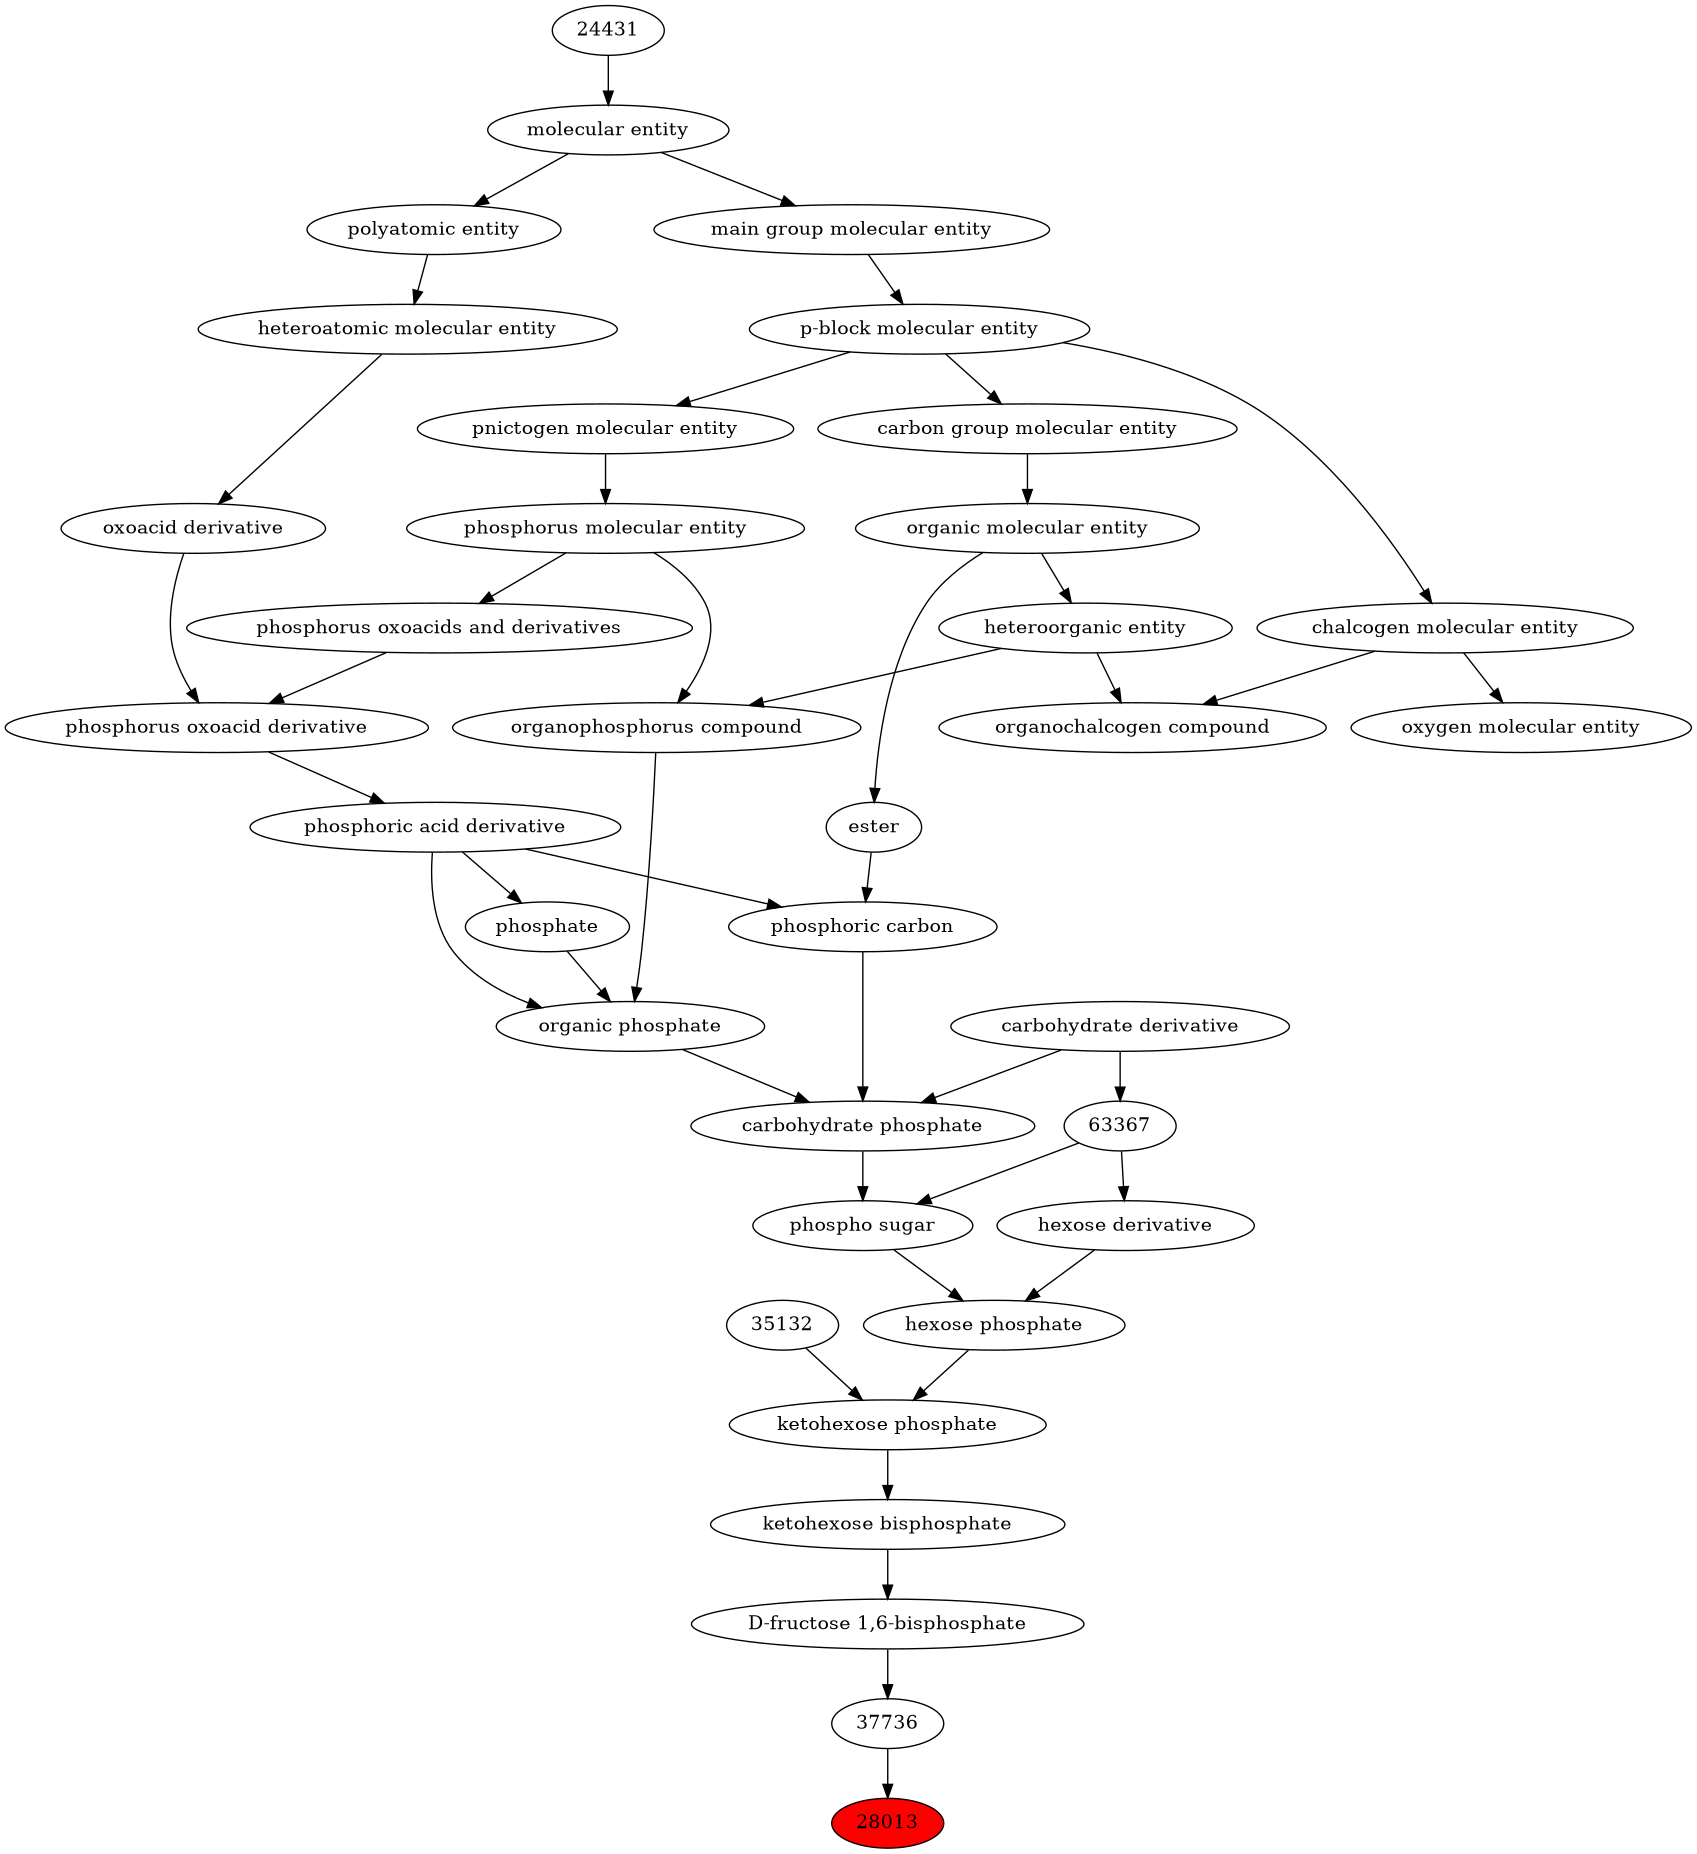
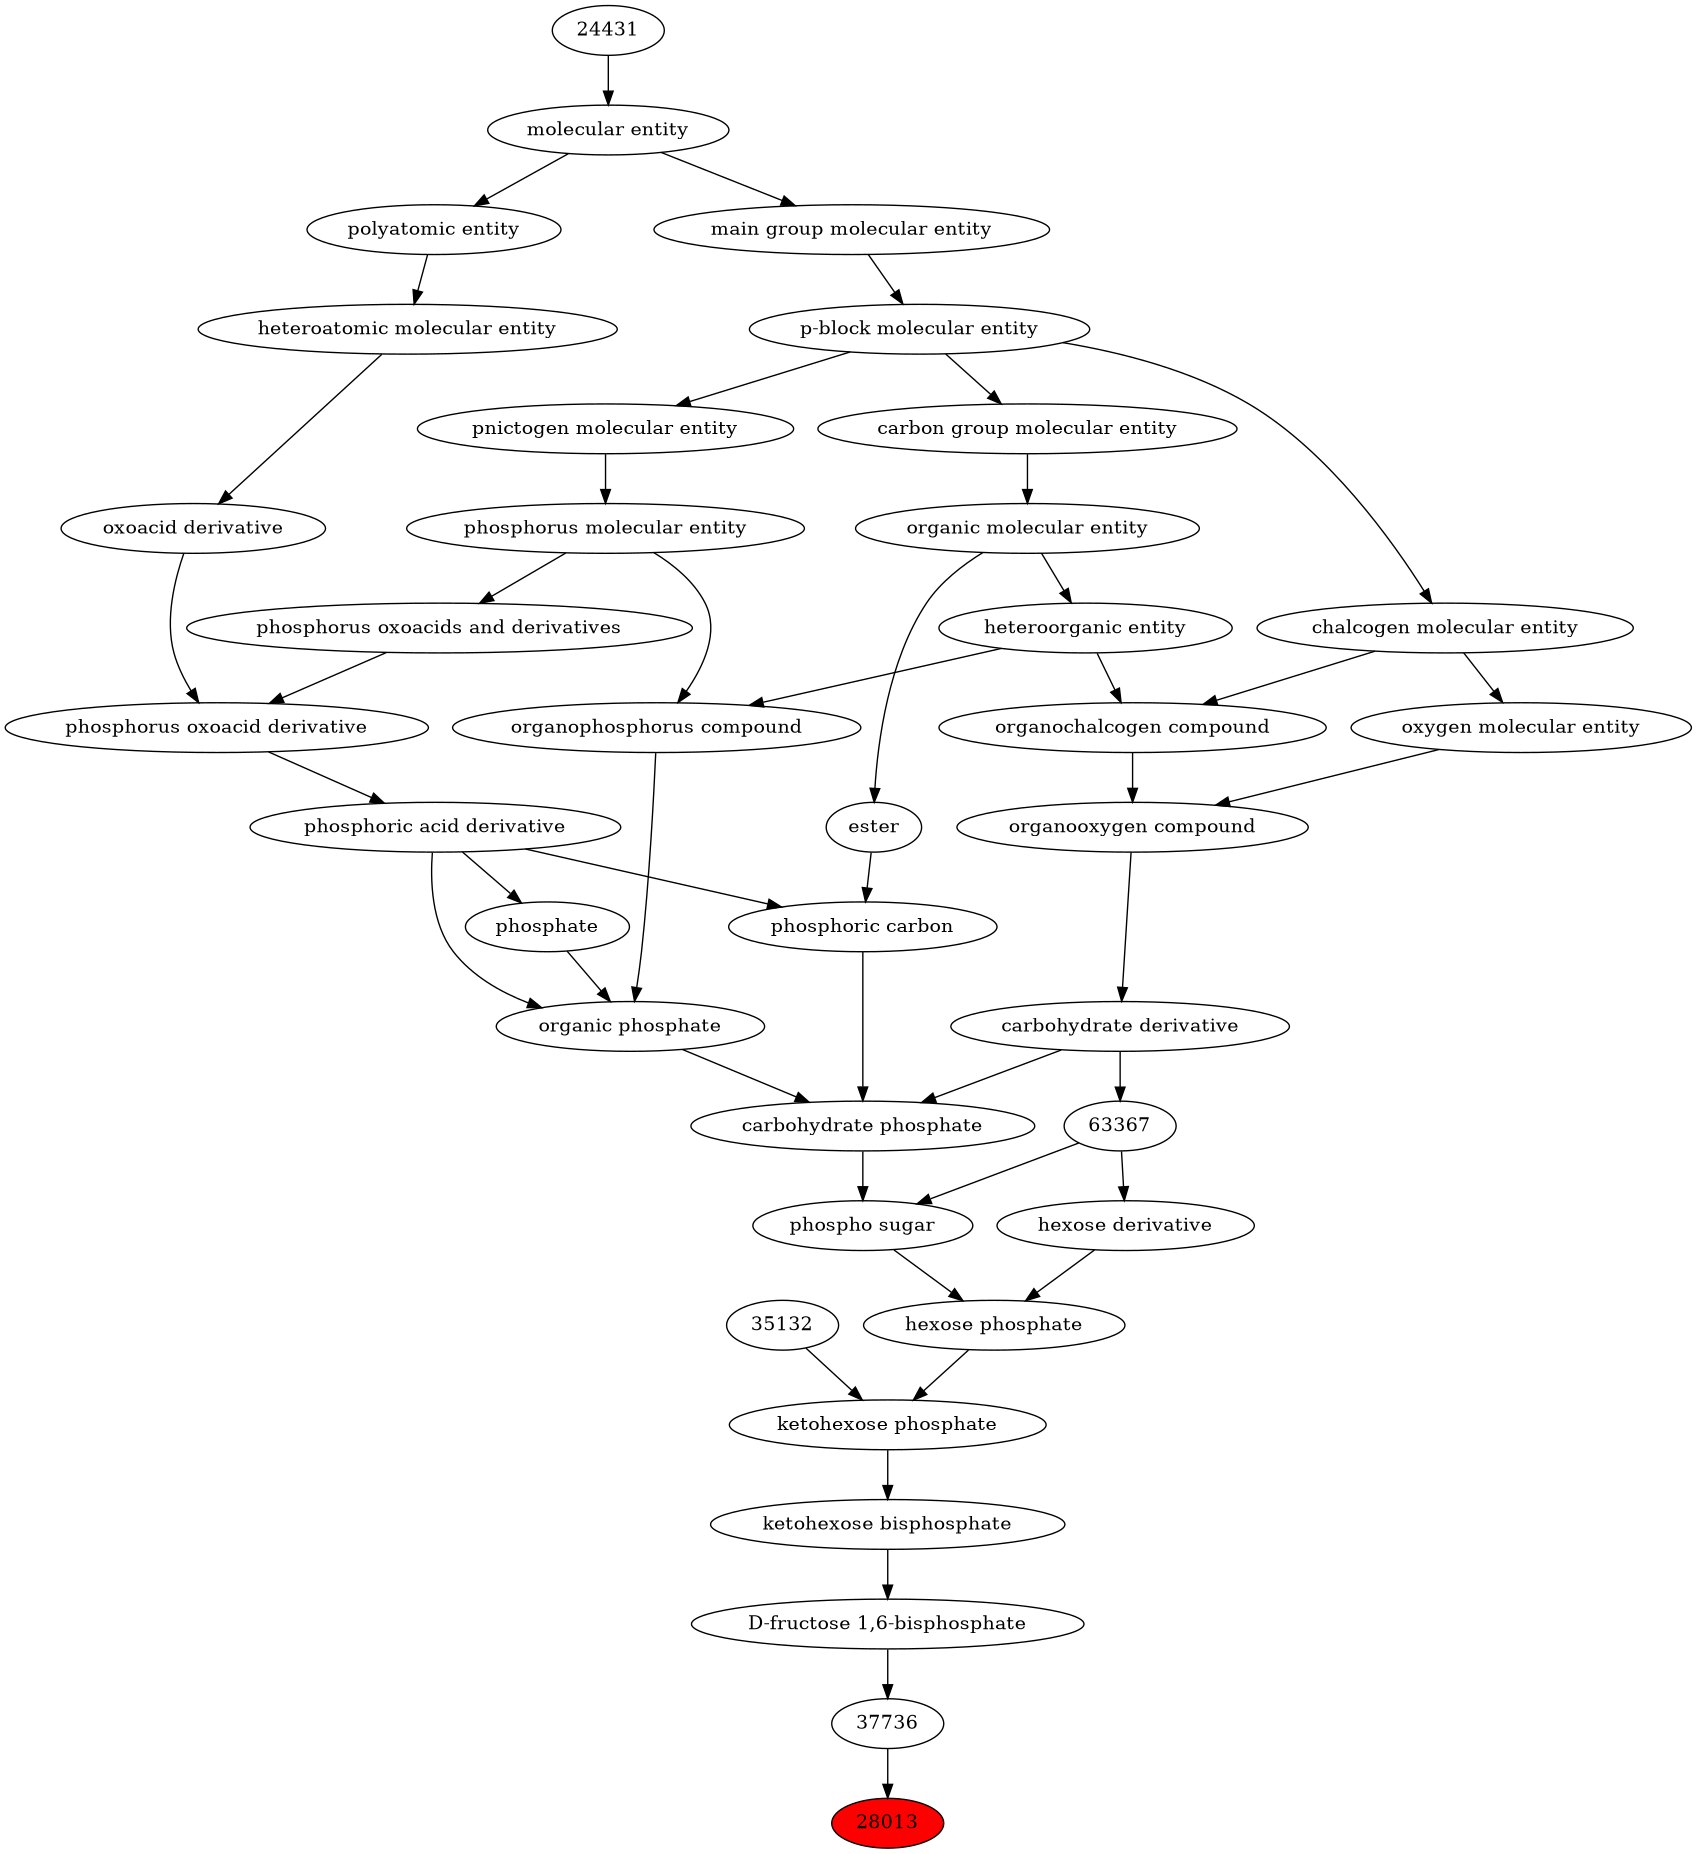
node "organooxygen compound": added
